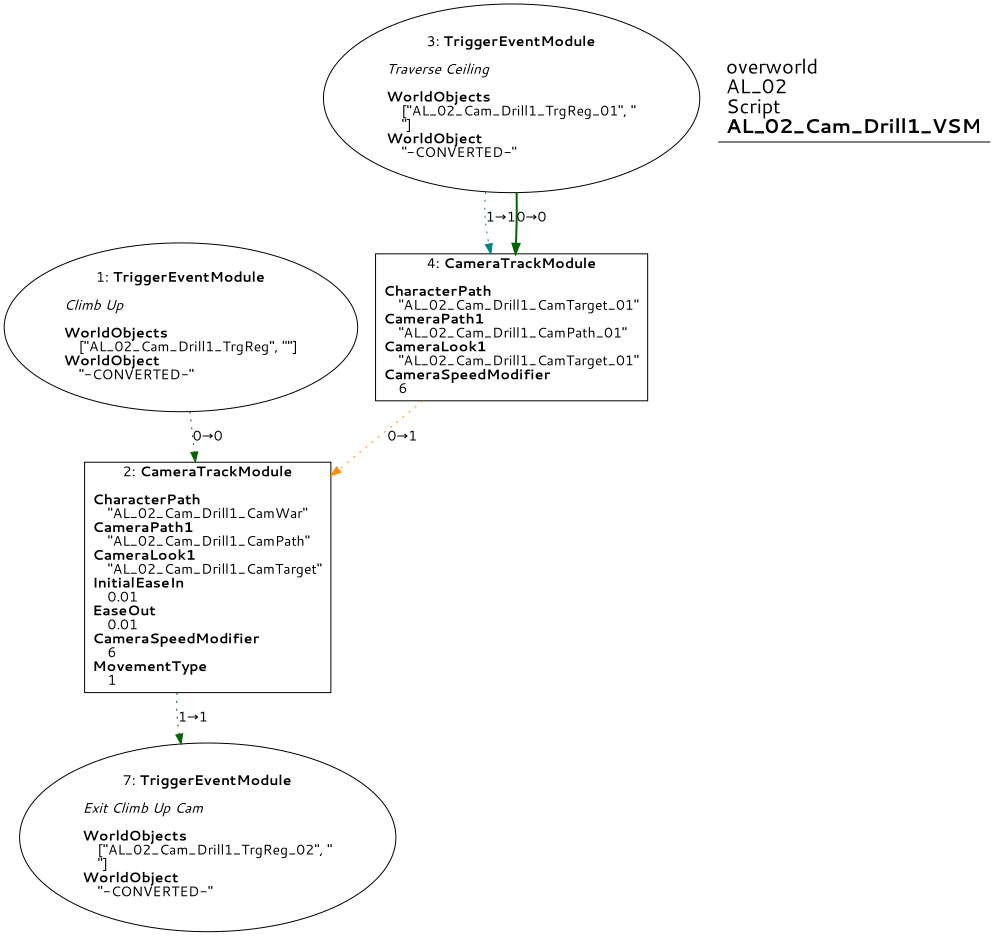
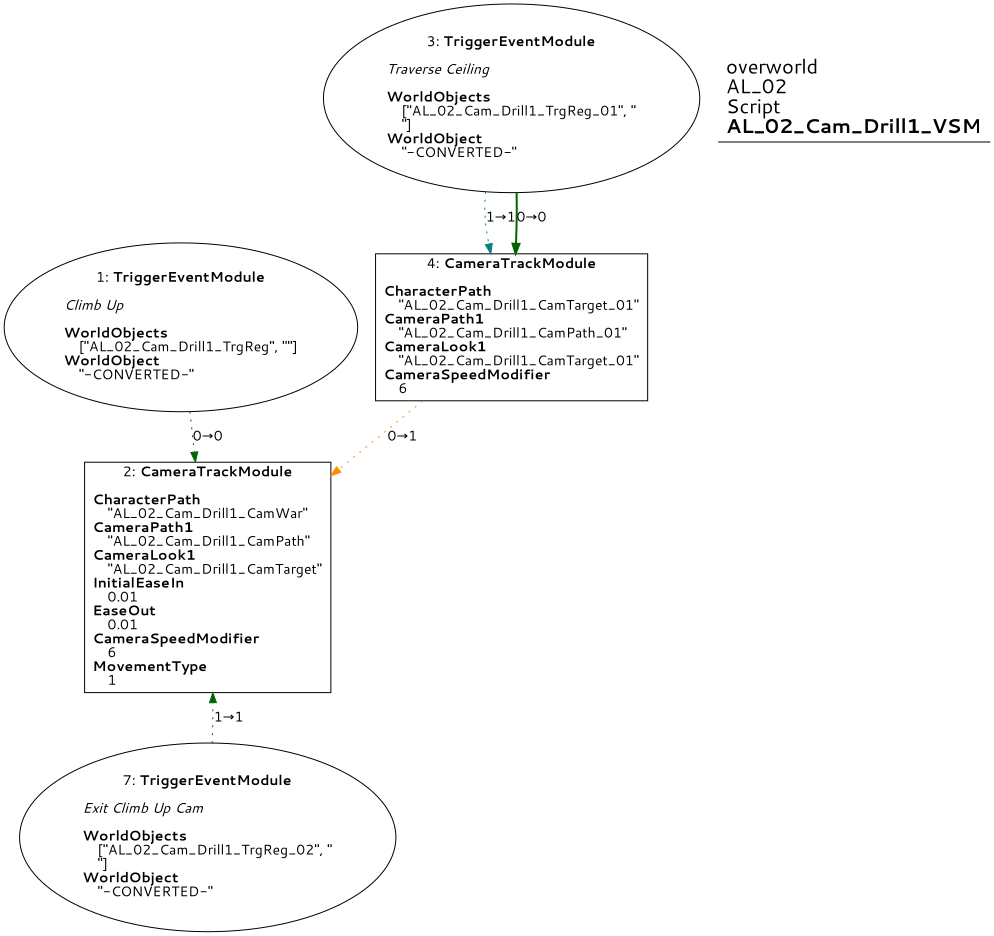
edge "2:" -> "7:": reversed
